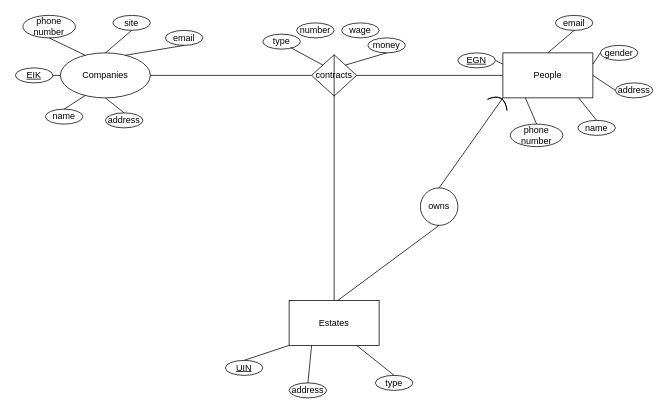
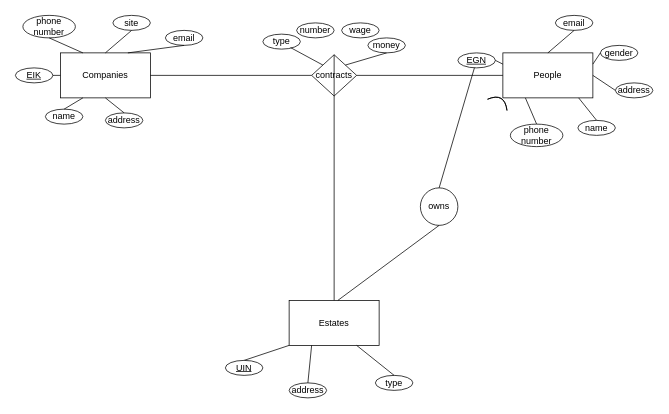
node "Companies": shape ellipse -> rectangle
edge "People" -- "owns": now "EGN" -- "owns"
